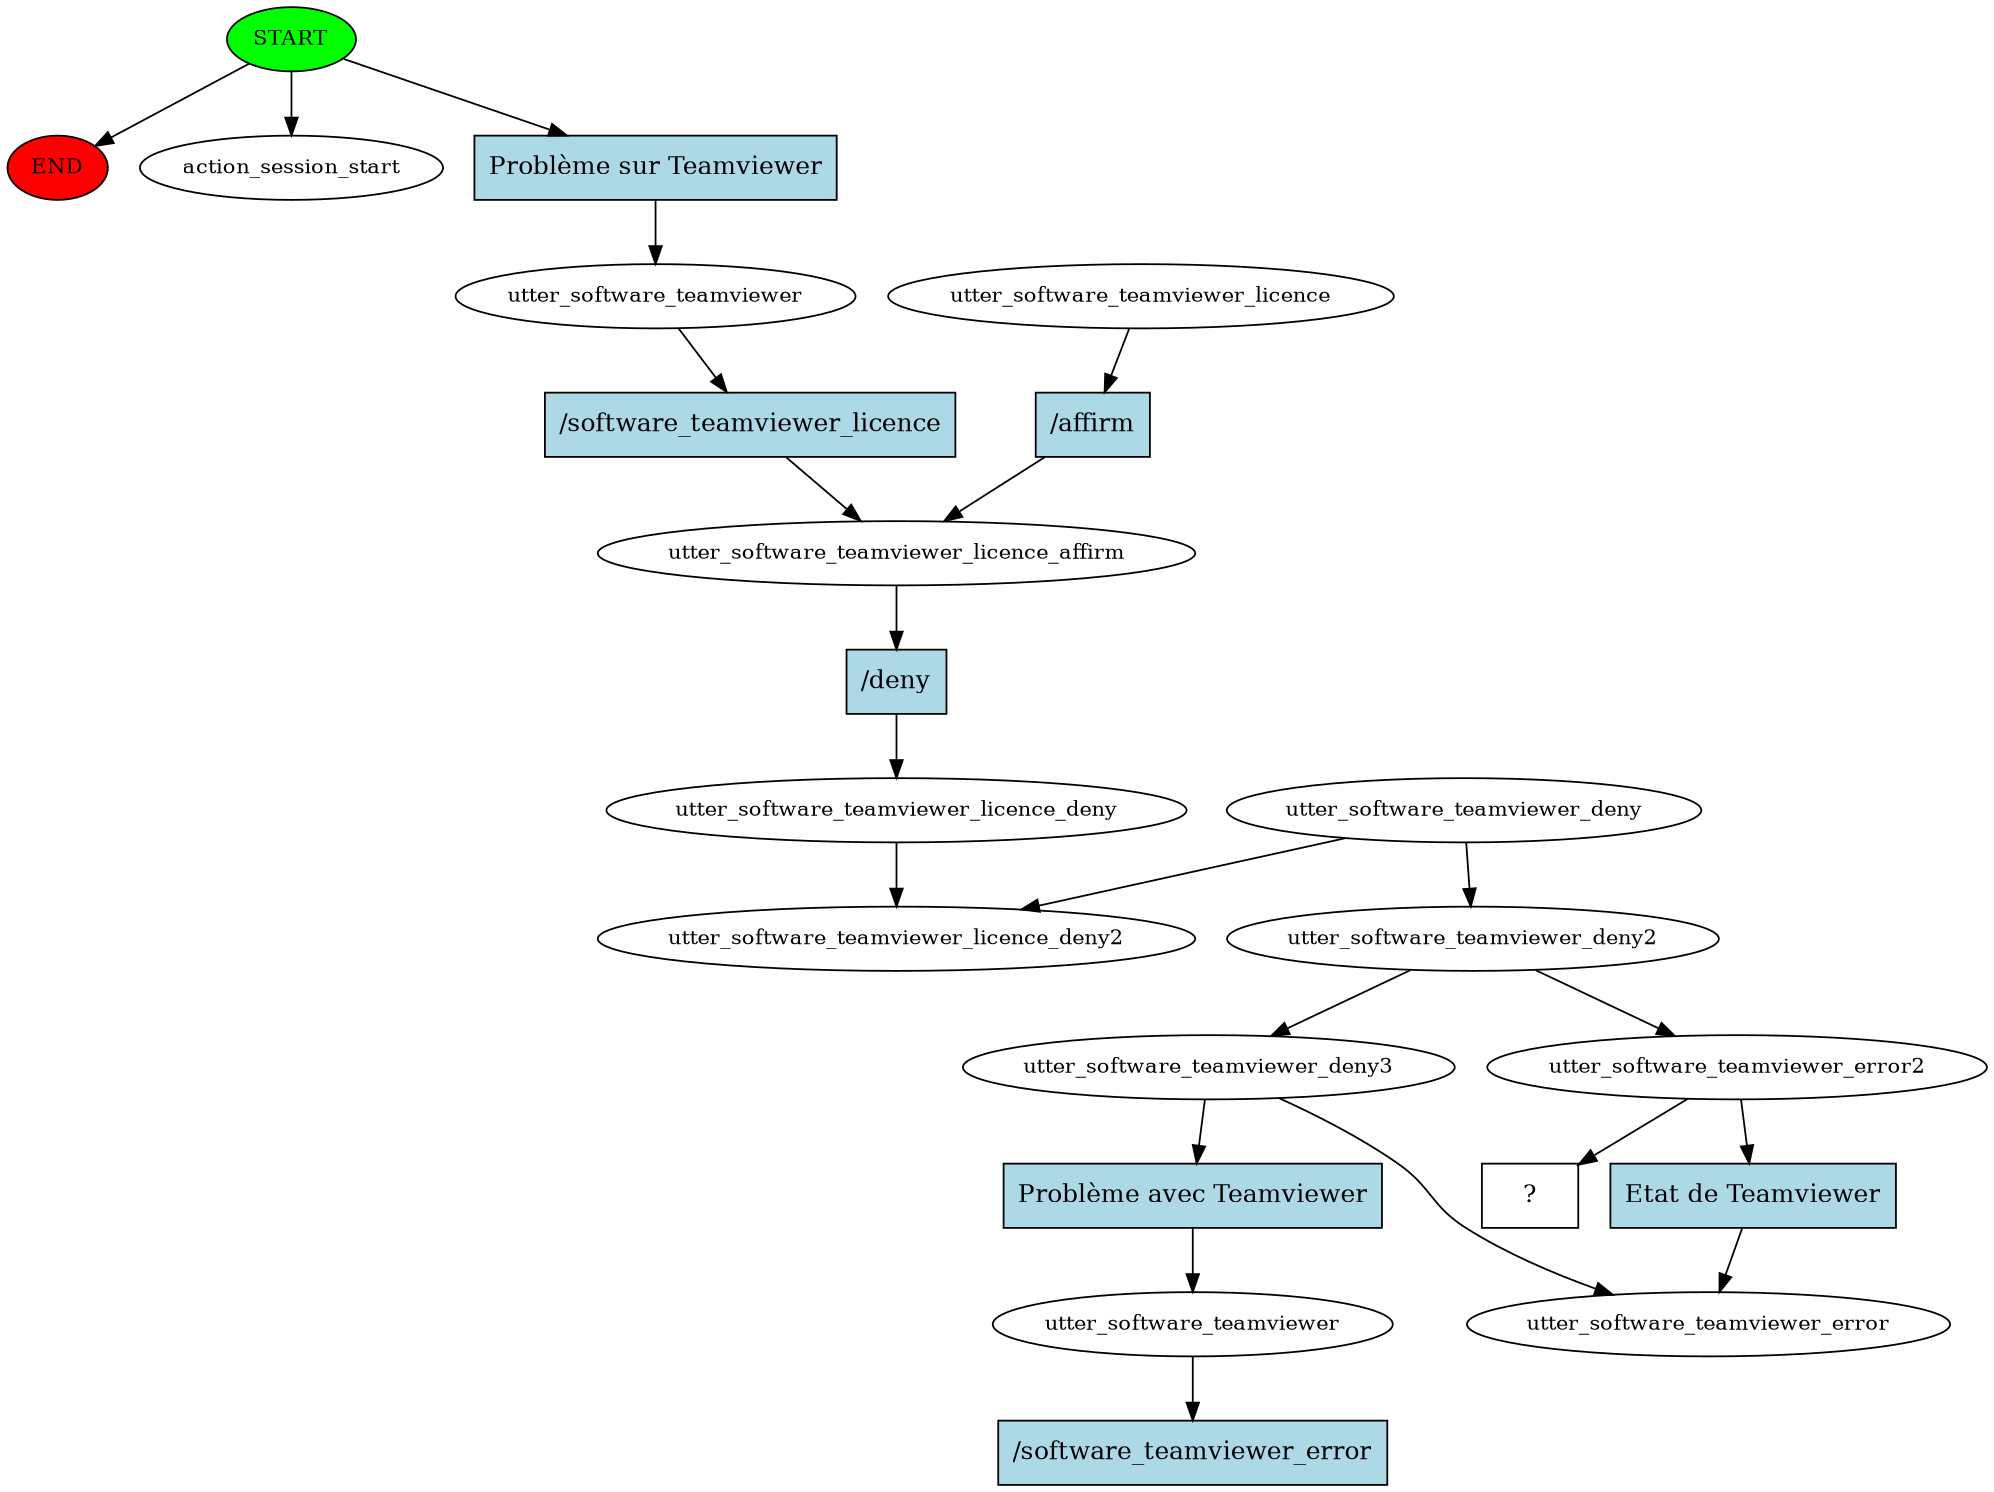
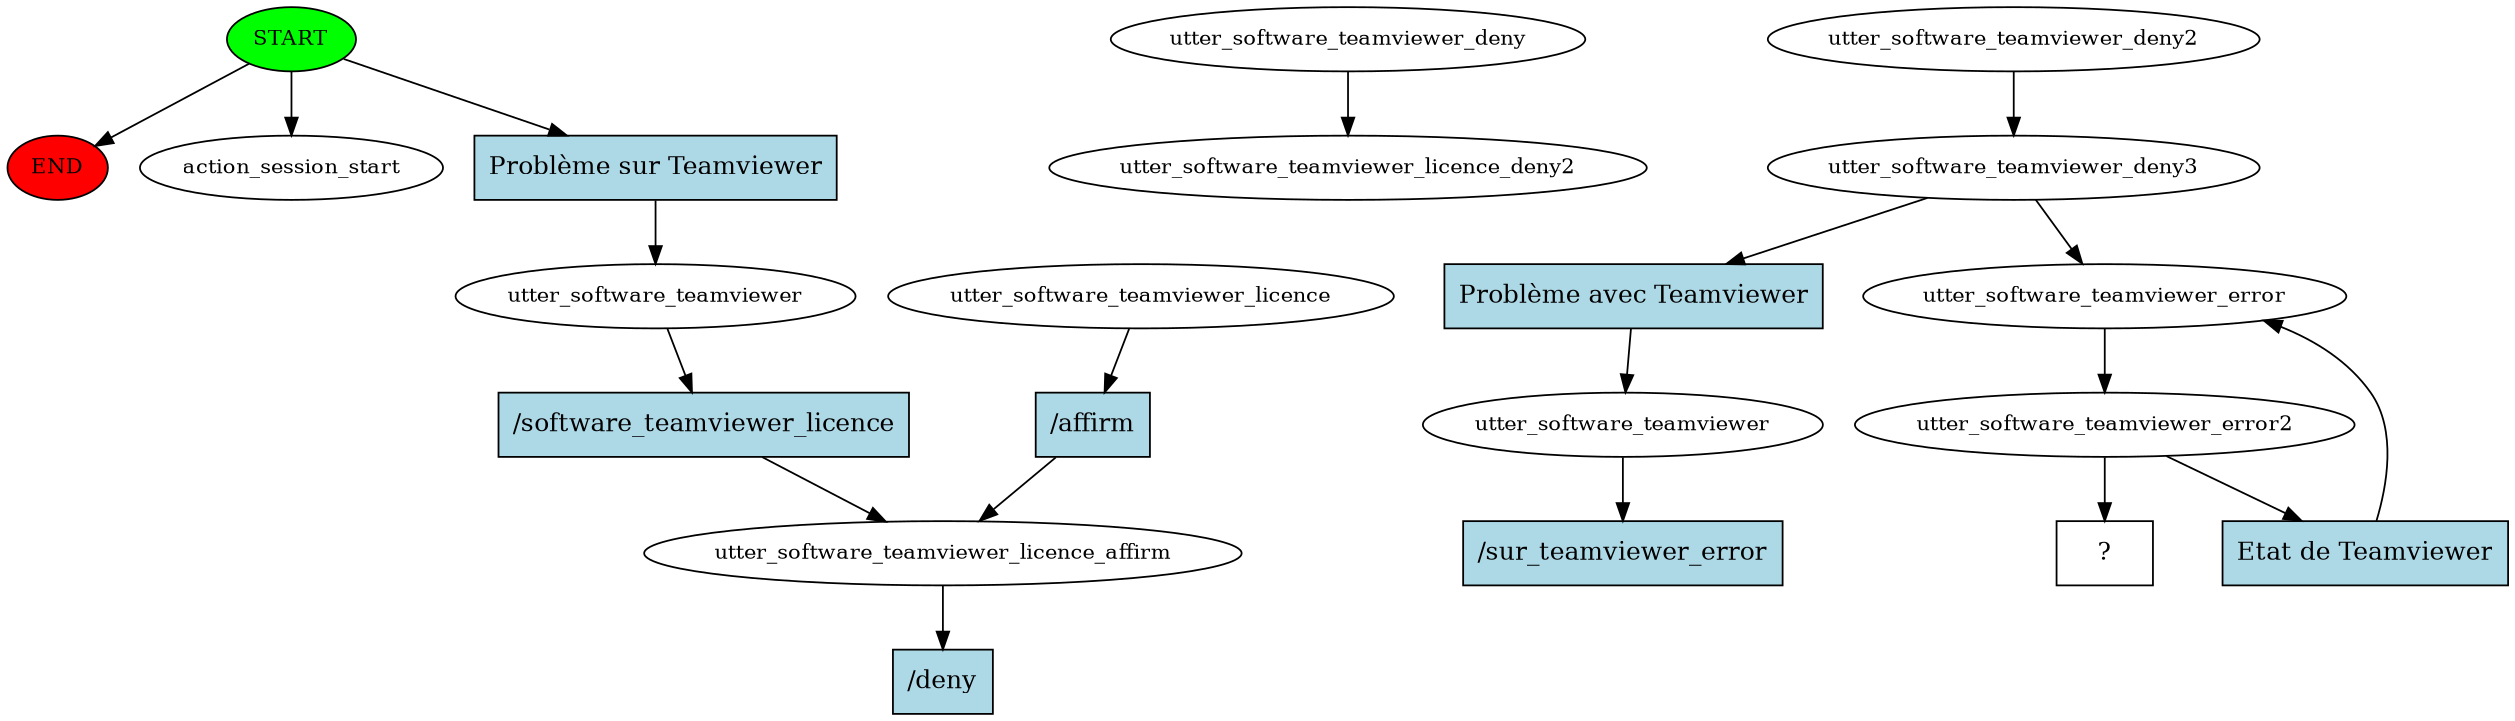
node "utter_software_teamviewer_licence_deny": removed
edge "utter_software_teamviewer_deny" -> "utter_software_teamviewer_deny2": removed
edge "utter_software_teamviewer_deny2" -> "utter_software_teamviewer_error2": now "utter_software_teamviewer_error" -> "utter_software_teamviewer_error2"
node "/software_teamviewer_error": label "/software_teamviewer_error" -> "/sur_teamviewer_error"
